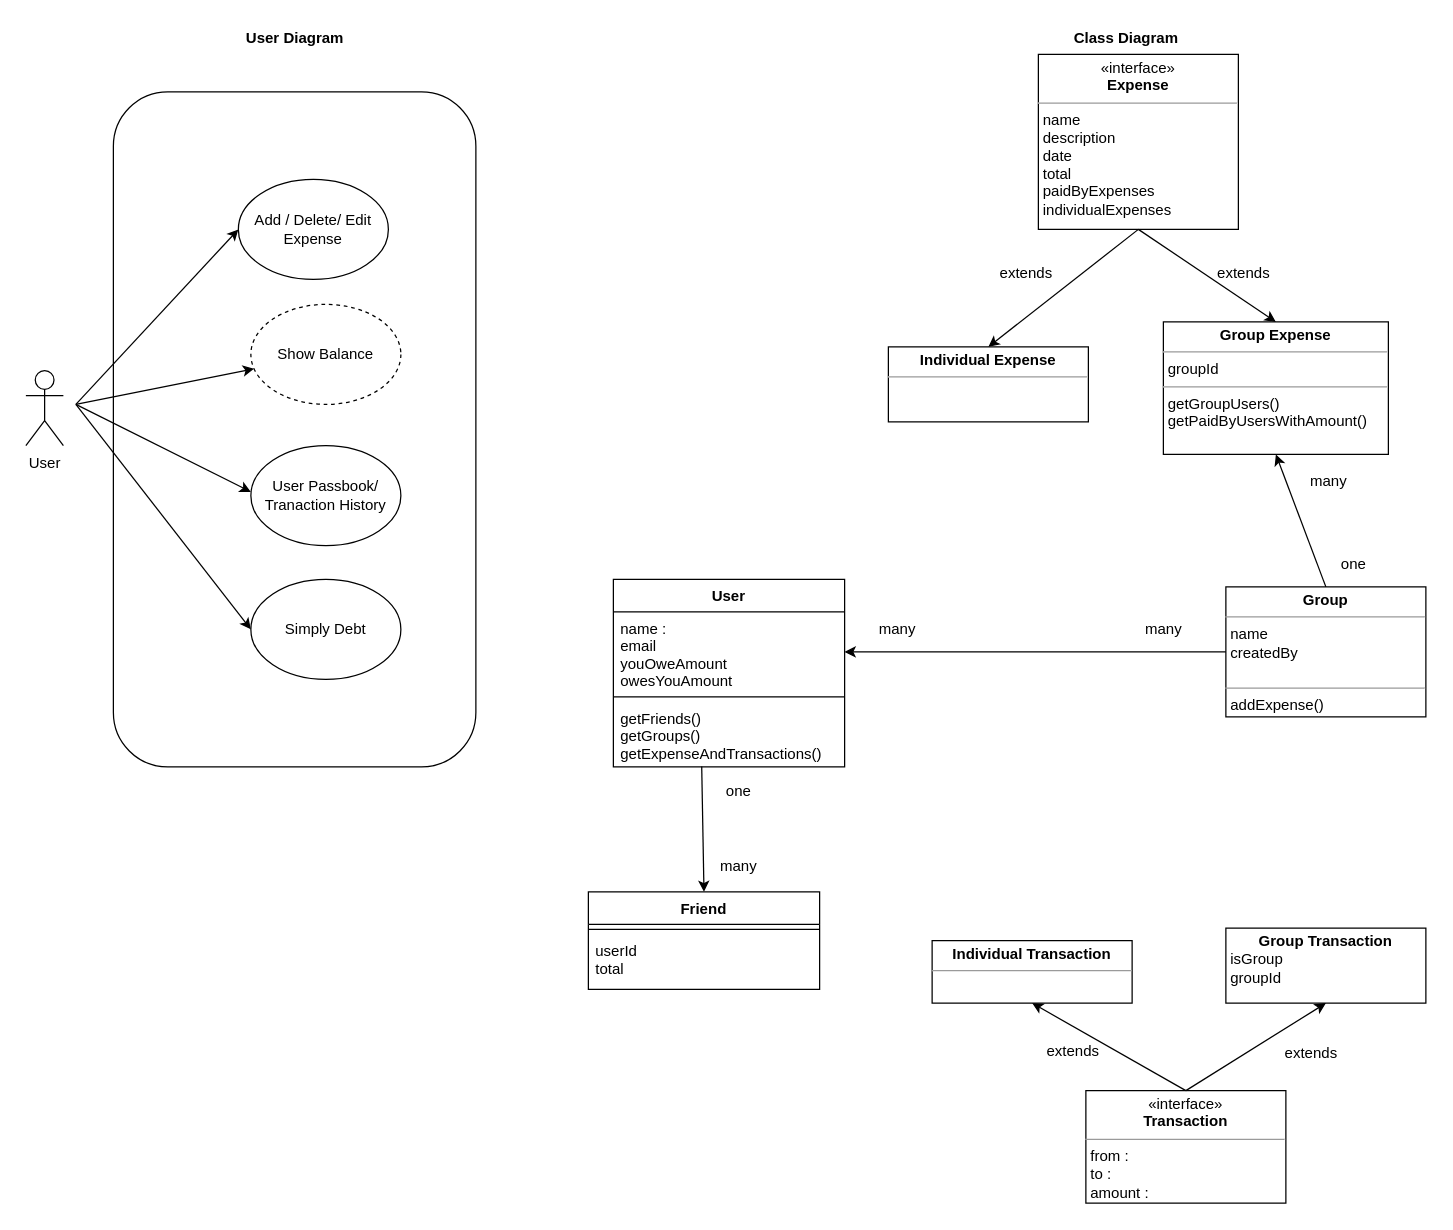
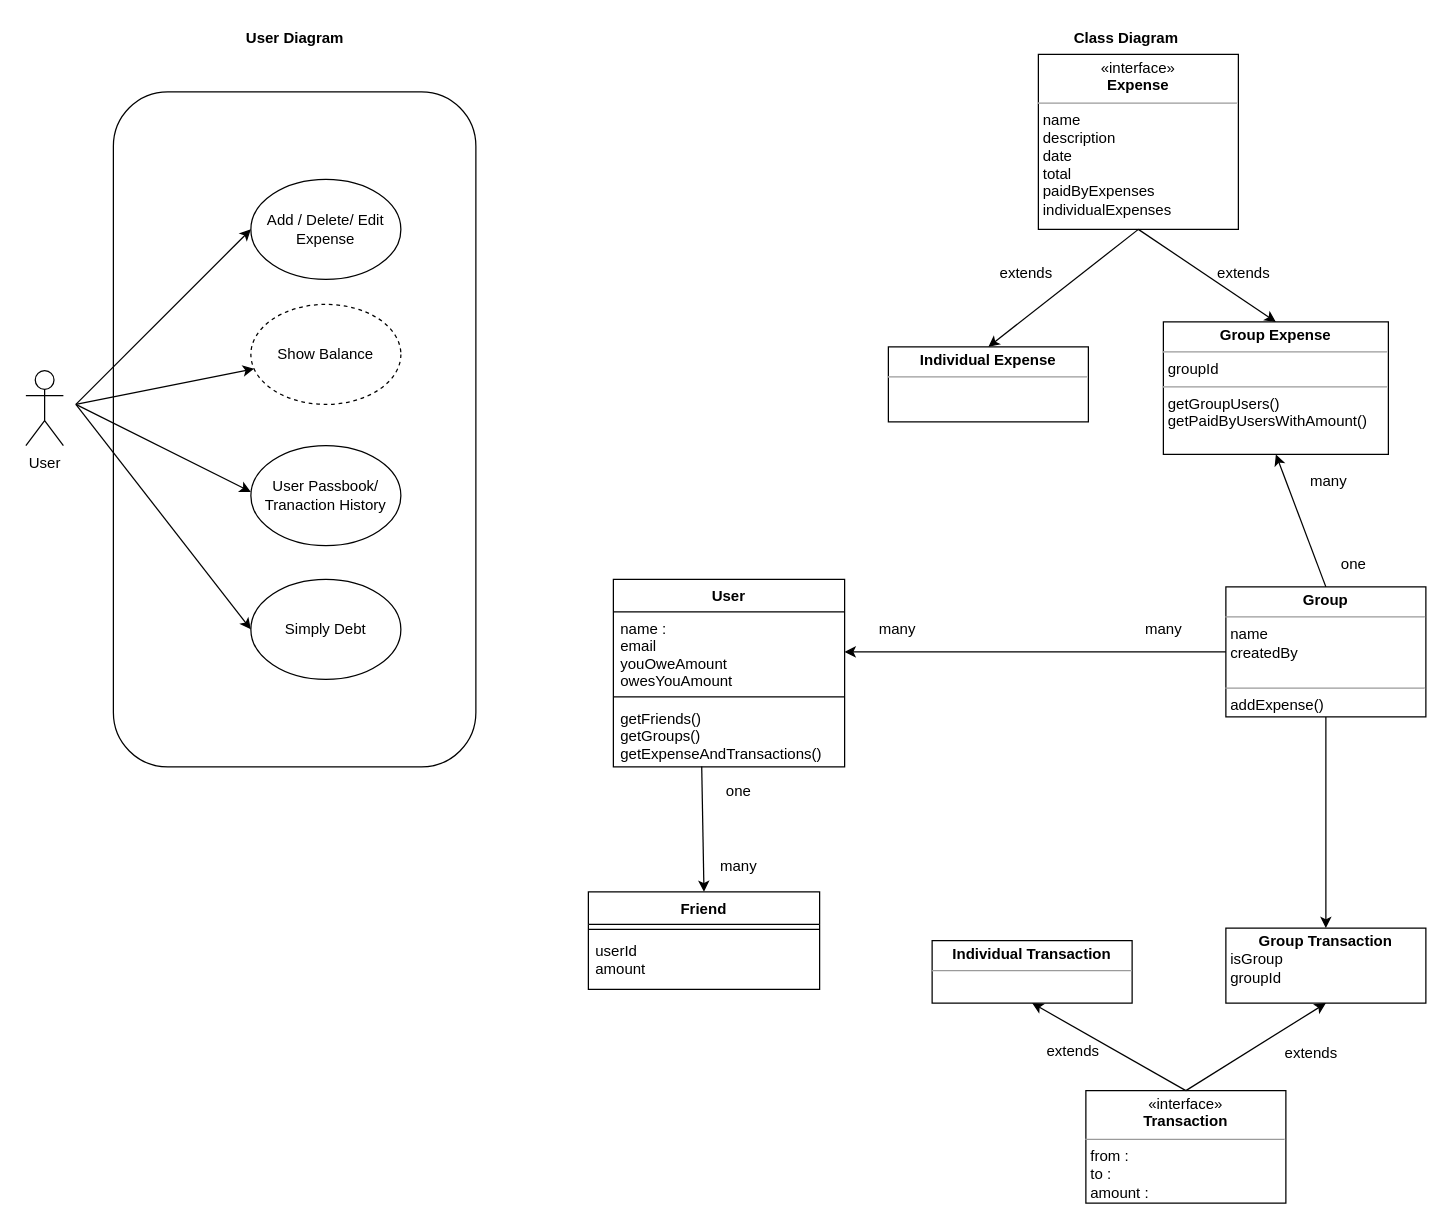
node "Add / Delete/ Edit Expense": moved (313, 229) -> (326, 229)
edge "Group name createdBy addExpense()" -> "Group Transaction isGroup groupId": added
node "userId total": label "userId total" -> "userId amount"
